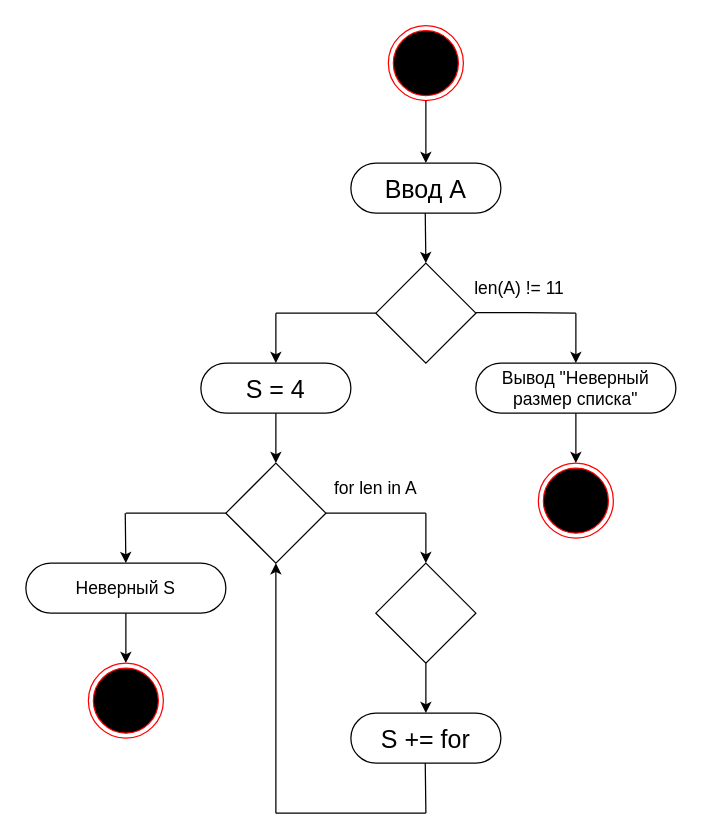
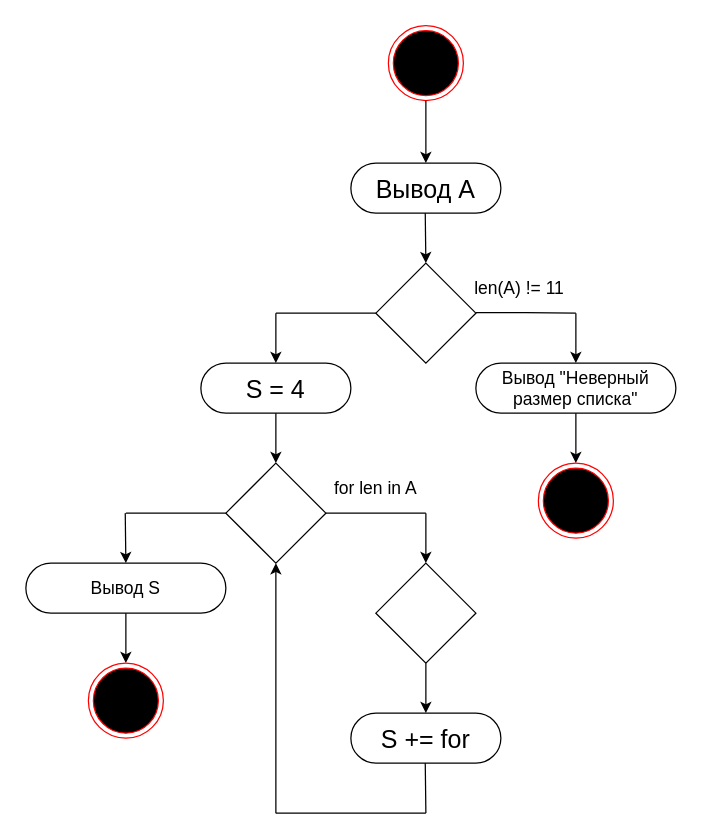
node "Ввод A": label "Ввод A" -> "Вывод A"
node "Неверный S": label "Неверный S" -> "Вывод S"
